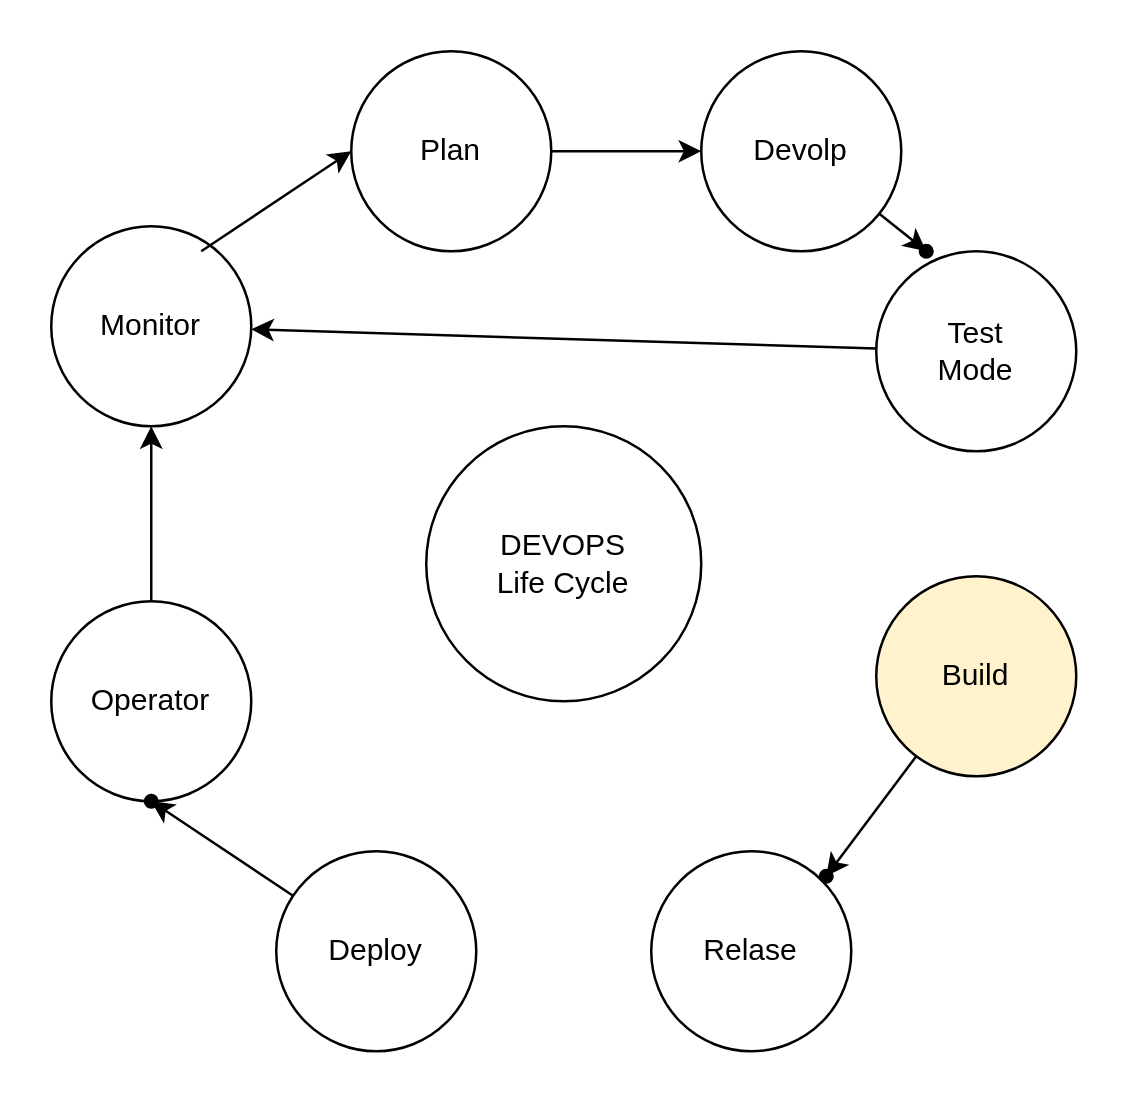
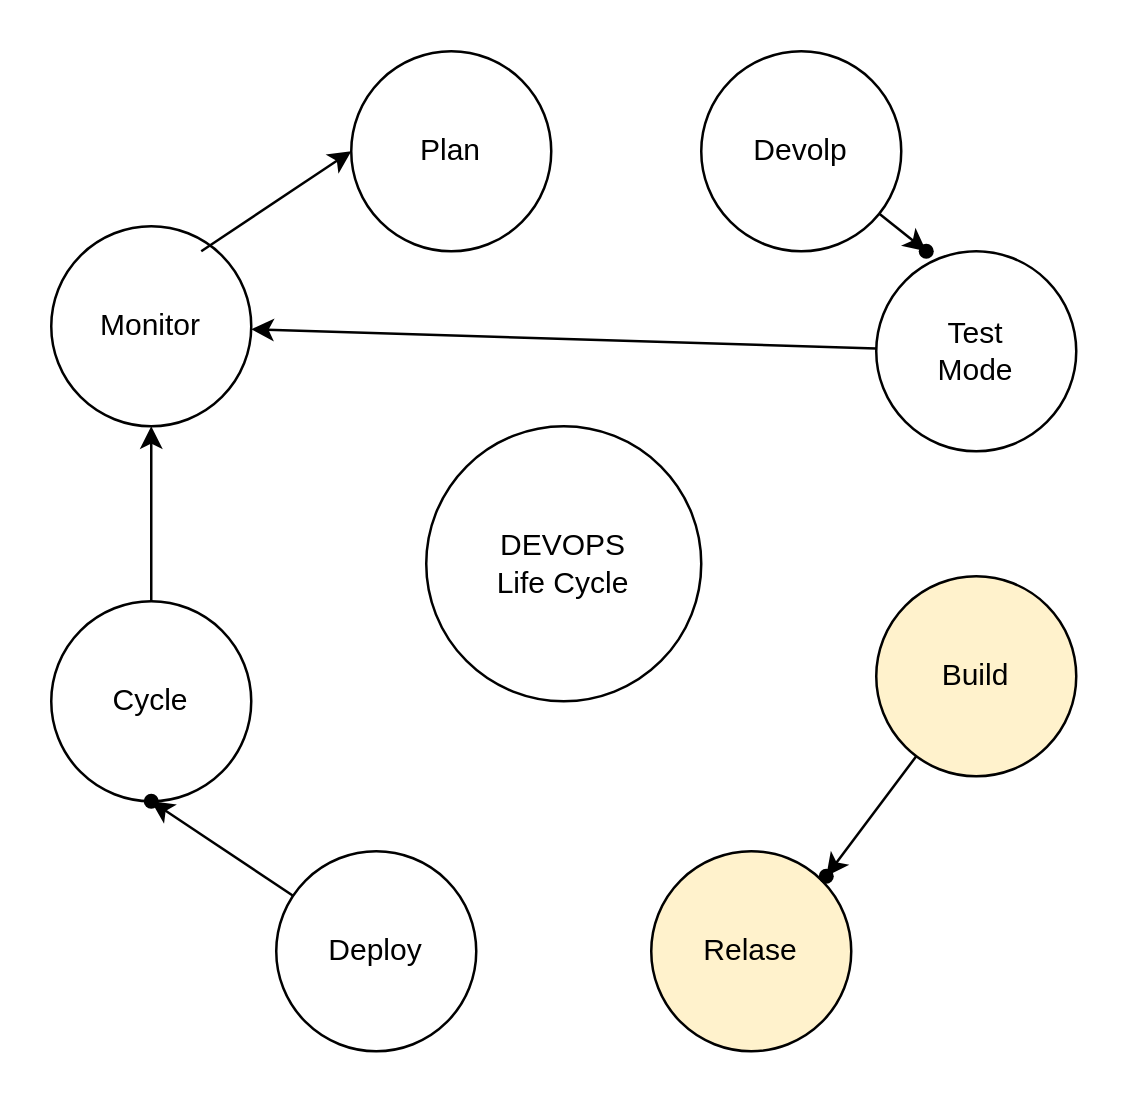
edge "Plan" -> "Devolp": removed
node "Operator": label "Operator" -> "Cycle"
node "Relase": fillcolor #ffffff -> #fff2cc
